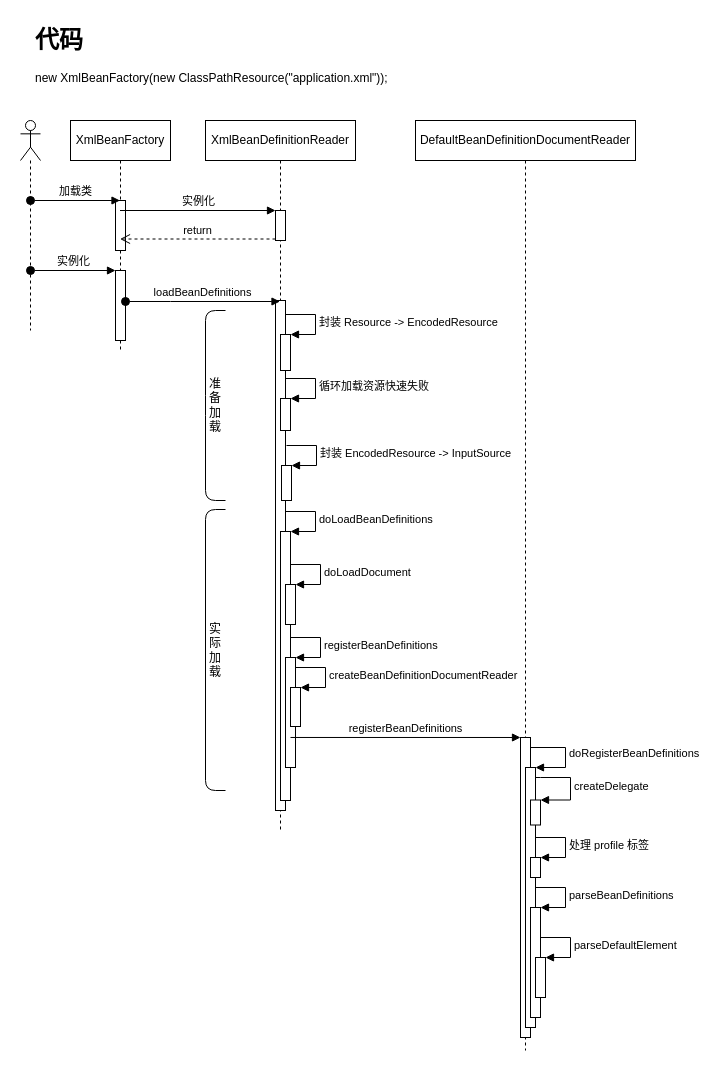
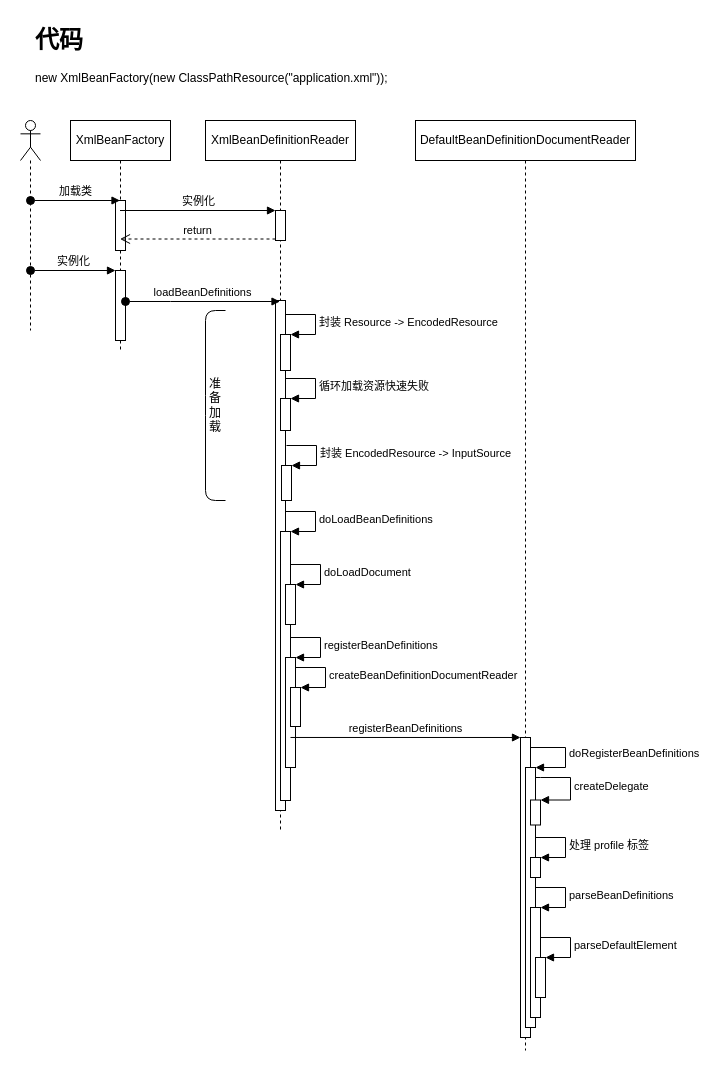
node "实际加载": removed
